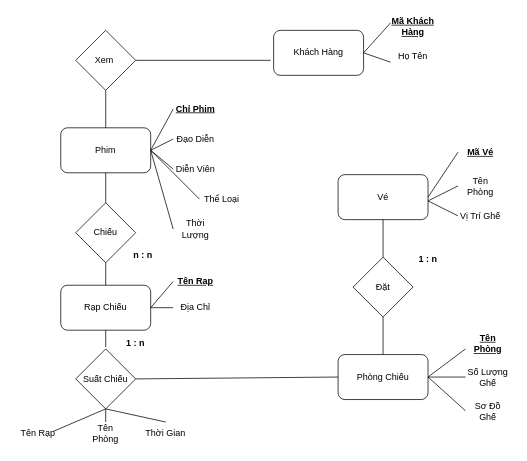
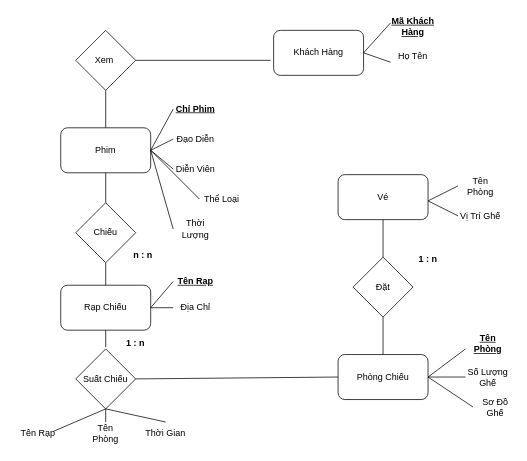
node "Mã Vé": removed
edge "Mã Vé" -- "Vé": removed
node "Sơ Đồ Ghế": moved (488, 411) -> (495, 407)
